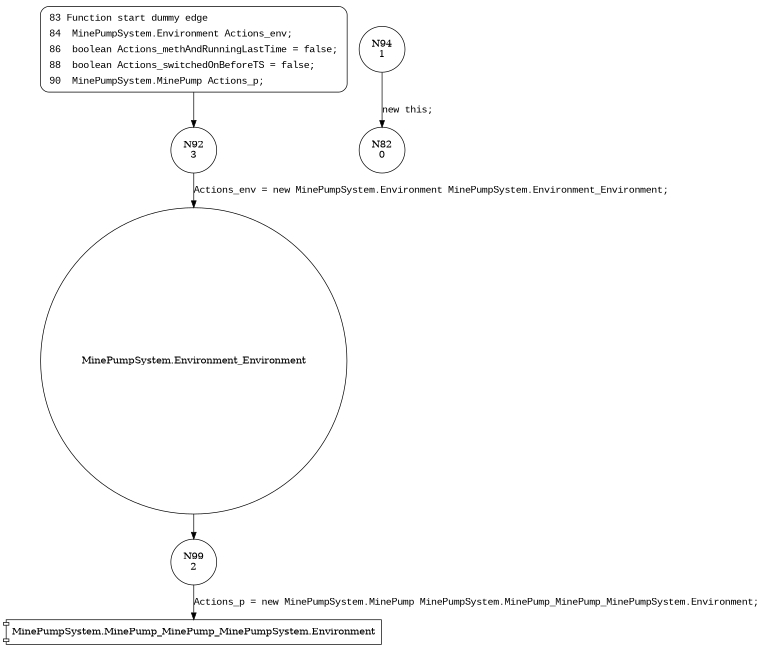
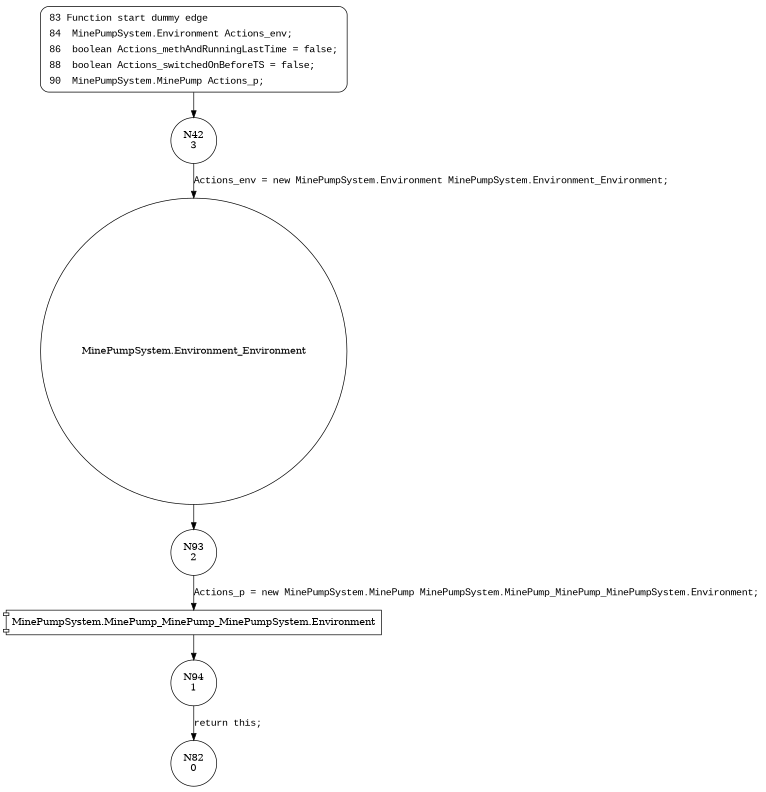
edge "N94 1" -> "N82 0": label "new this;" -> "return this;"
node "N92 3": label "N92 3" -> "N42 3"
node "N99 2": label "N99 2" -> "N93 2"
edge "MinePumpSystem.MinePump_MinePump_MinePumpSystem.Environment" -> "N94 1": added
